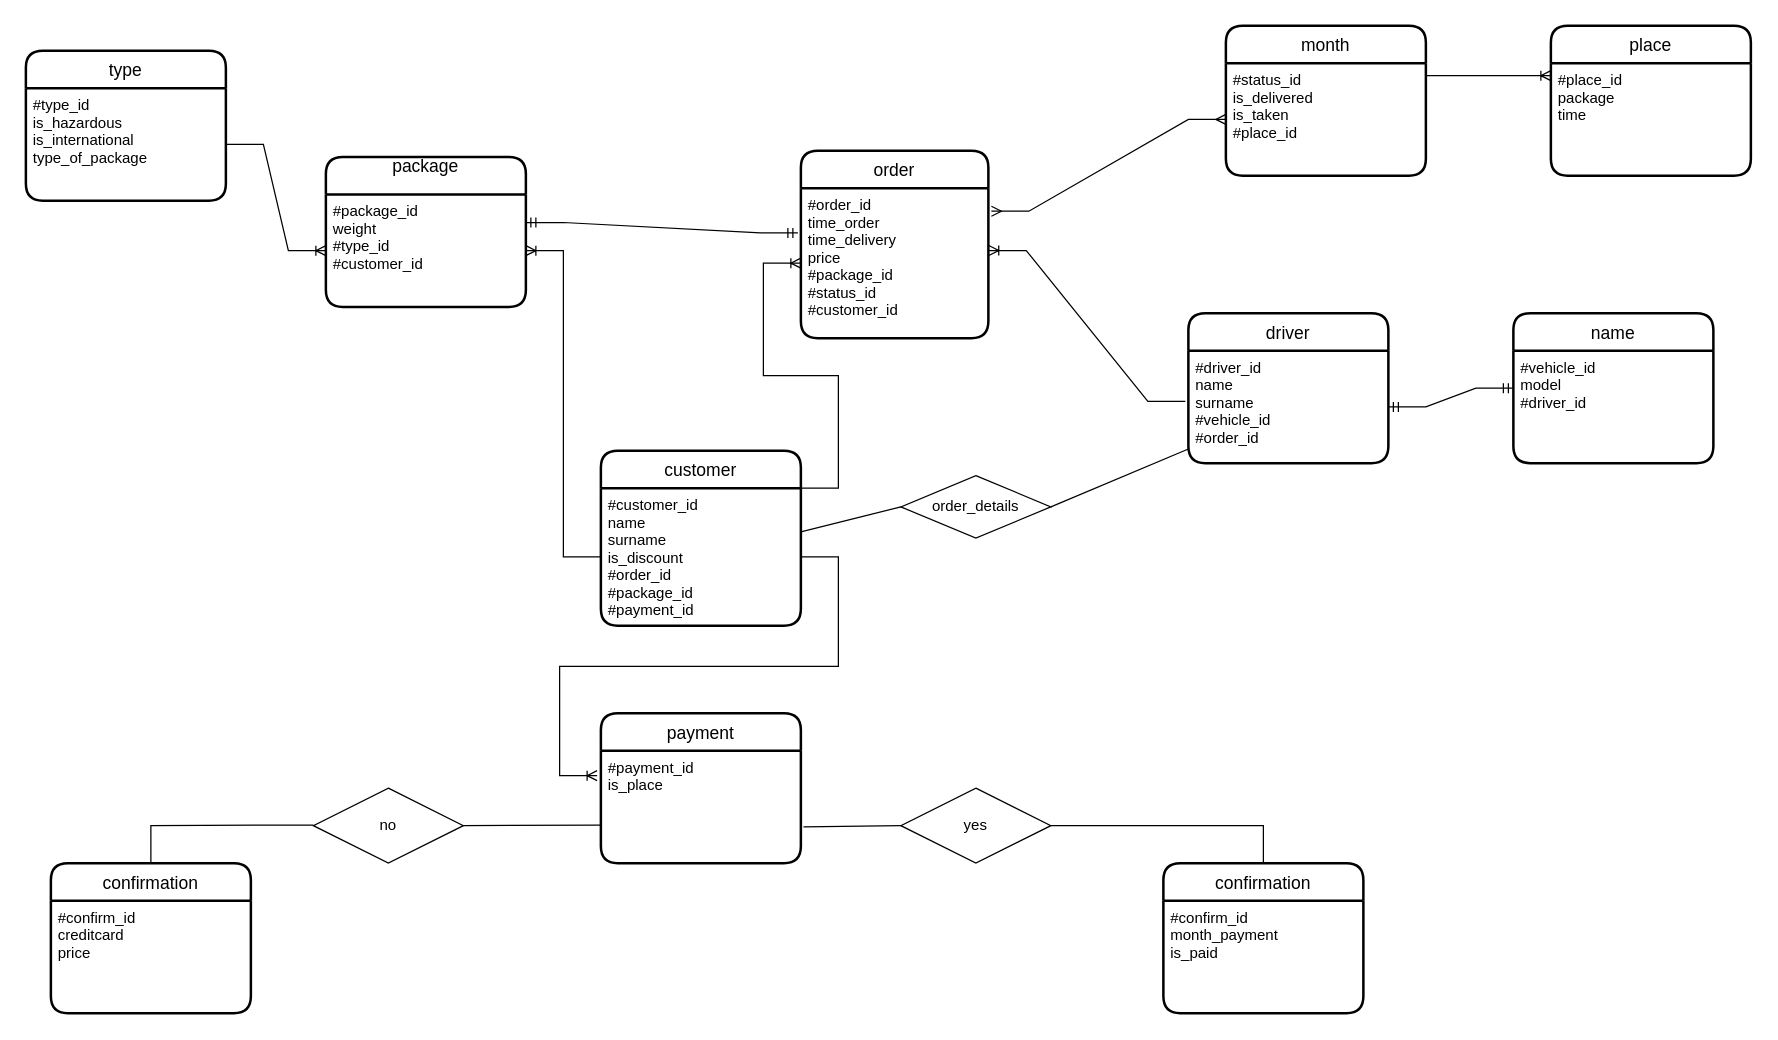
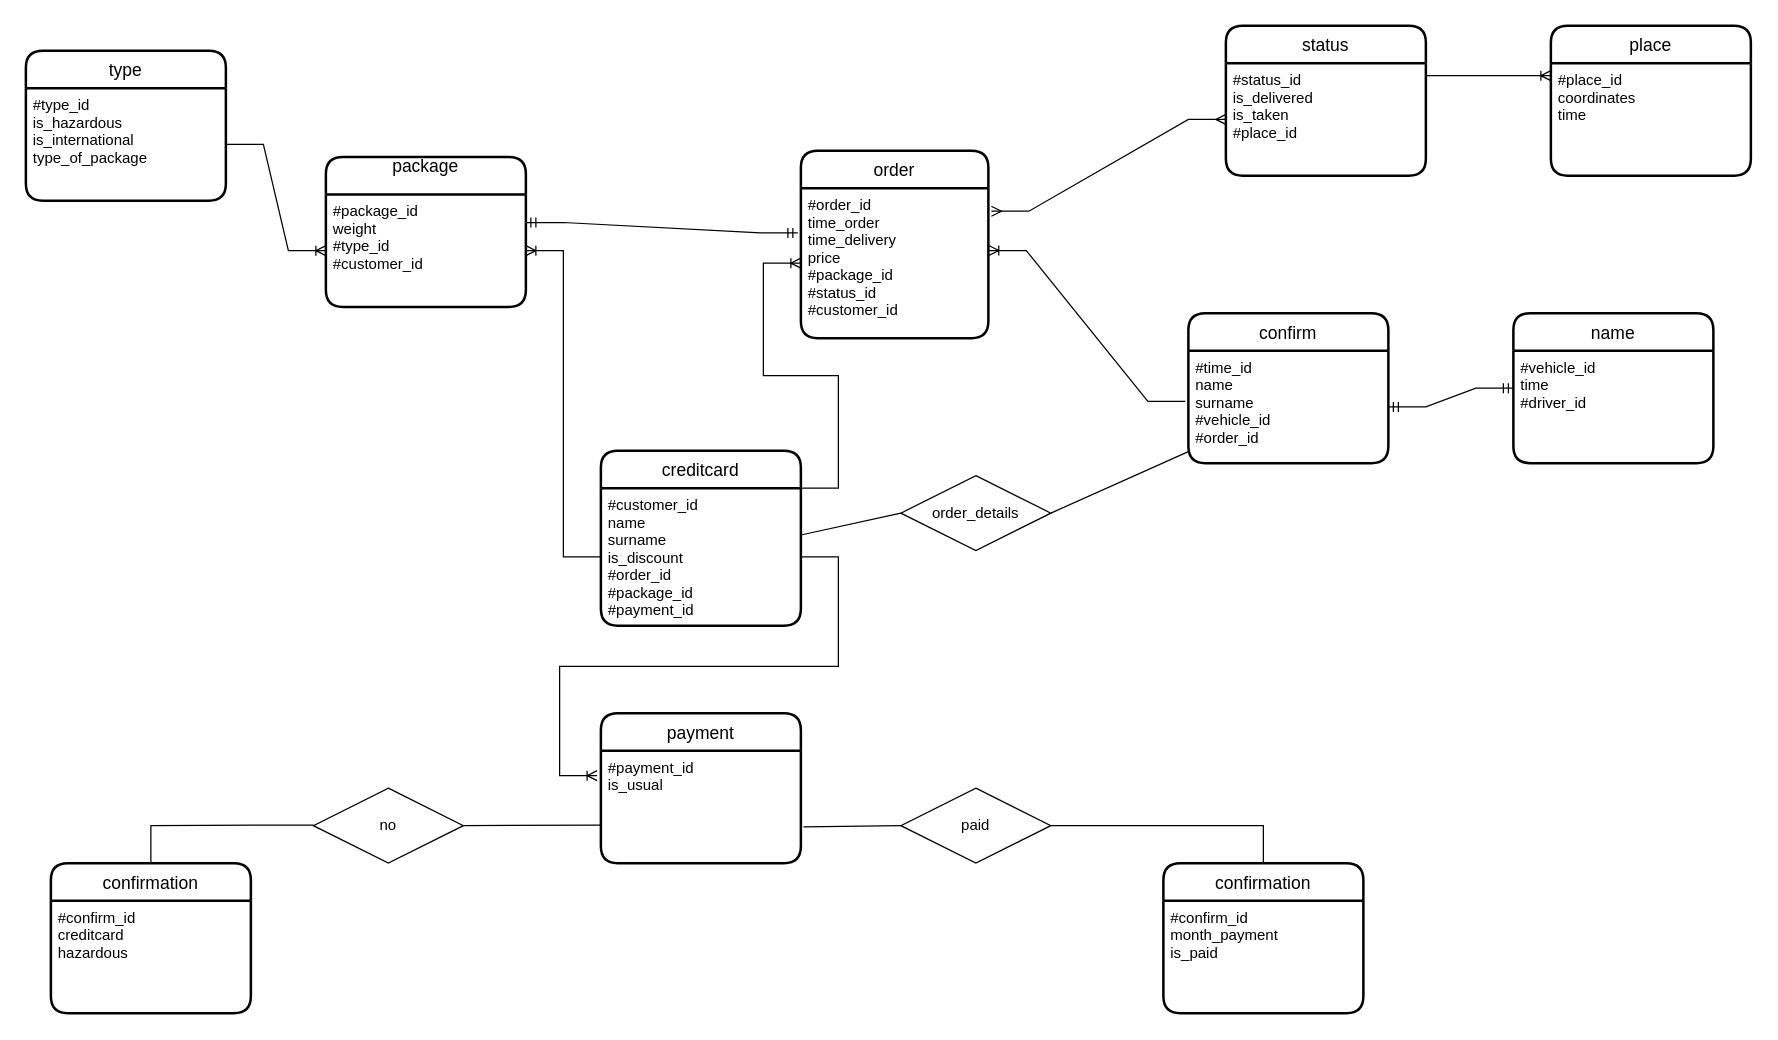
node "month": label "month" -> "status"
node "#place_id package time": label "#place_id package time" -> "#place_id coordinates time"
node "driver": label "driver" -> "confirm"
node "#driver_id name surname #vehicle_id #order_id": label "#driver_id name surname #vehicle_id #order_id" -> "#time_id name surname #vehicle_id #order_id"
node "#vehicle_id model #driver_id": label "#vehicle_id model #driver_id" -> "#vehicle_id time #driver_id"
node "customer": label "customer" -> "creditcard"
node "order_details": size 150x63 -> 150x75
node "#payment_id is_place": label "#payment_id is_place" -> "#payment_id is_usual"
node "yes": label "yes" -> "paid"
node "#confirm_id creditcard price": label "#confirm_id creditcard price" -> "#confirm_id creditcard hazardous"
